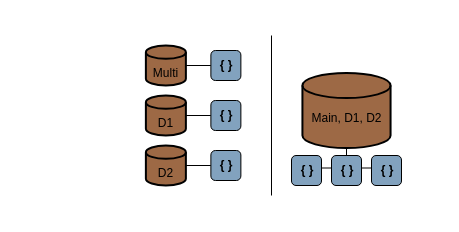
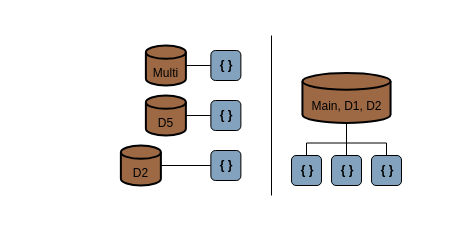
node "Main, D1, D2": size 88x75 -> 88x50
node "D1": label "D1" -> "D5"
node "D2": moved (166, 166) -> (141, 166)
